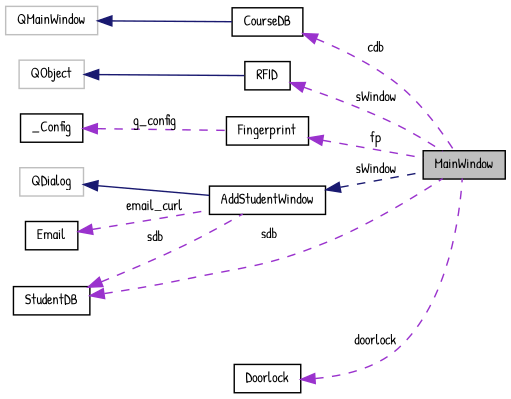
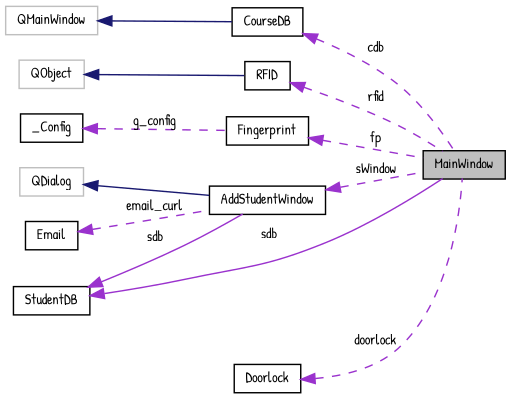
edge "MainWindow" -> "RFID": label " sWindow" -> " rfid"
edge "MainWindow" -> "AddStudentWindow": color midnightblue -> darkorchid3
edge "AddStudentWindow" -> "StudentDB": style dashed -> solid
edge "MainWindow" -> "StudentDB": style dashed -> solid
